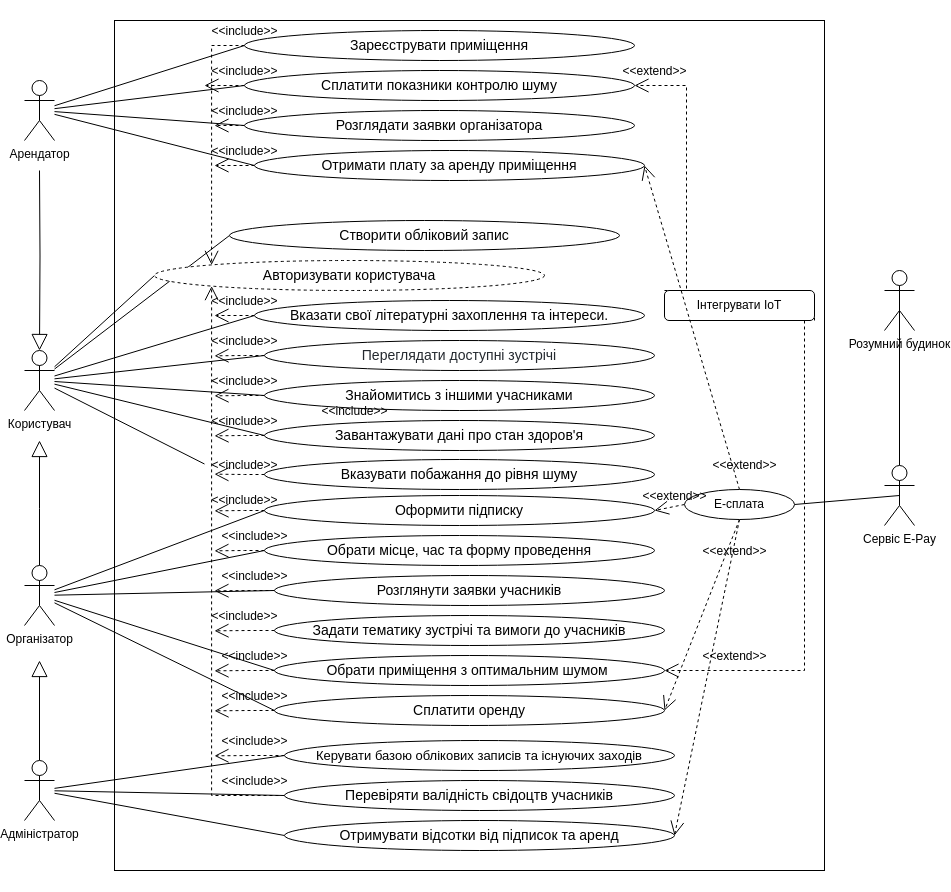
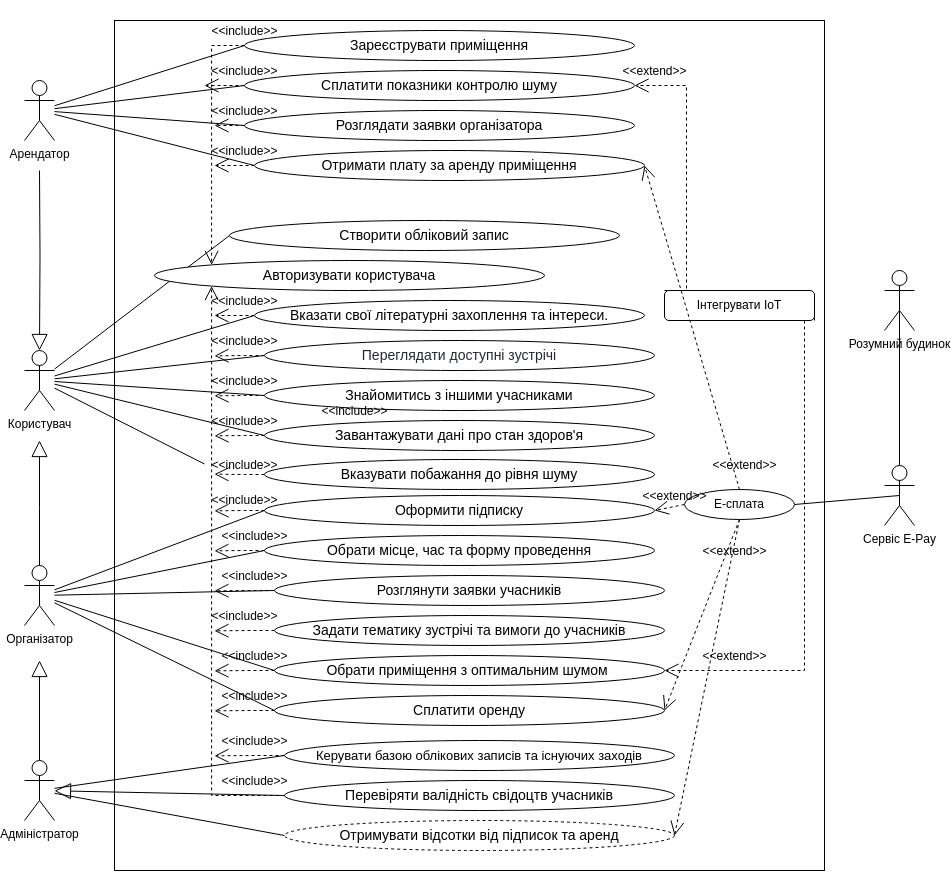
node "Авторизувати користувача": style dashed -> solid
edge "Авторизувати користувача" -- "Користувач": removed
edge "Адміністратор" -- "Перевіряти валідність свідоцтв учасників": arrowhead none -> block
node "Отримувати відсотки від підписок та аренд": style solid -> dashed
